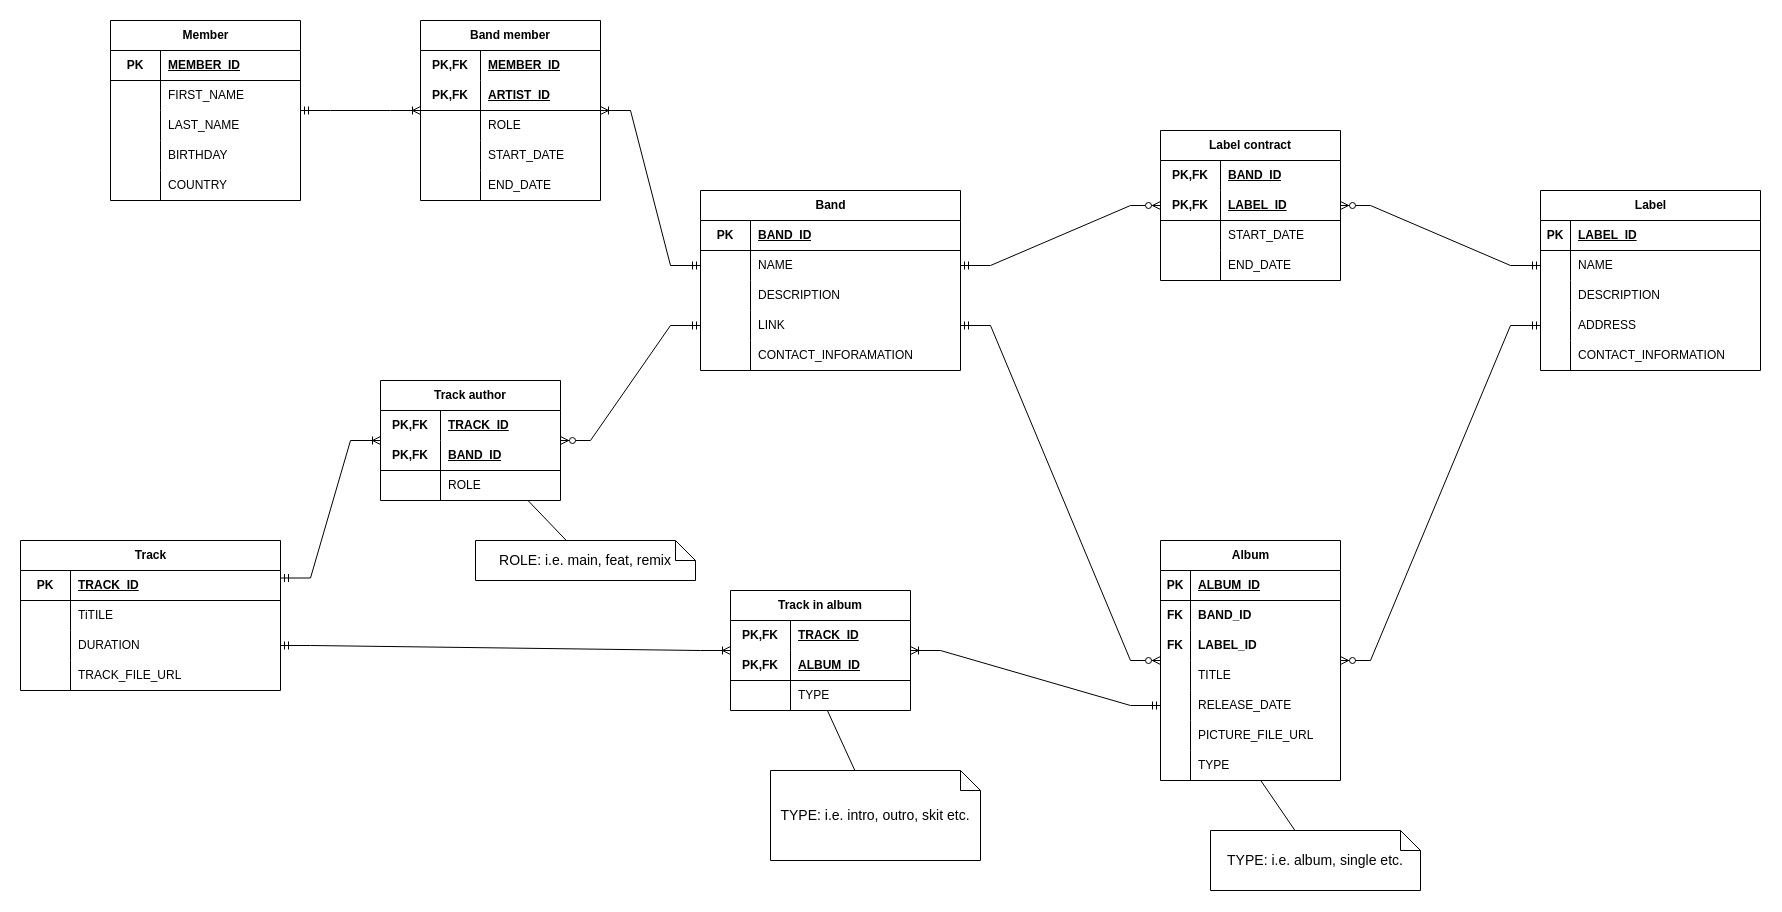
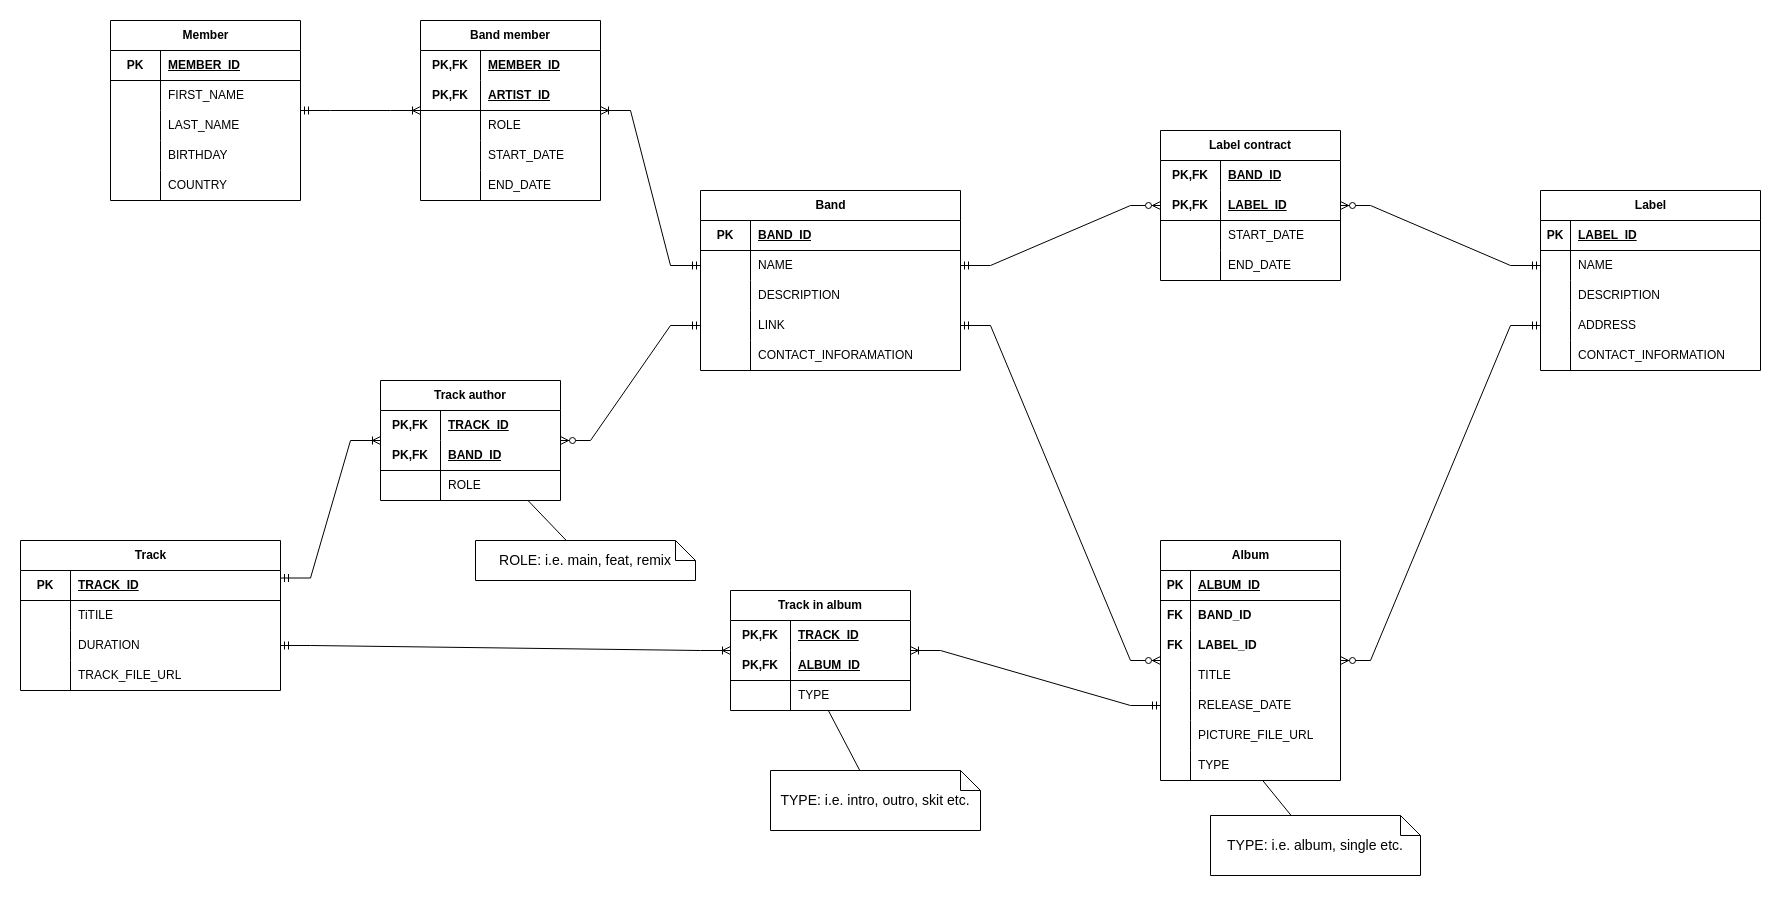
node "TYPE: i.e. intro, outro, skit etc.": size 210x90 -> 210x60
node "TYPE: i.e. album, single etc.": moved (1316, 861) -> (1316, 846)
